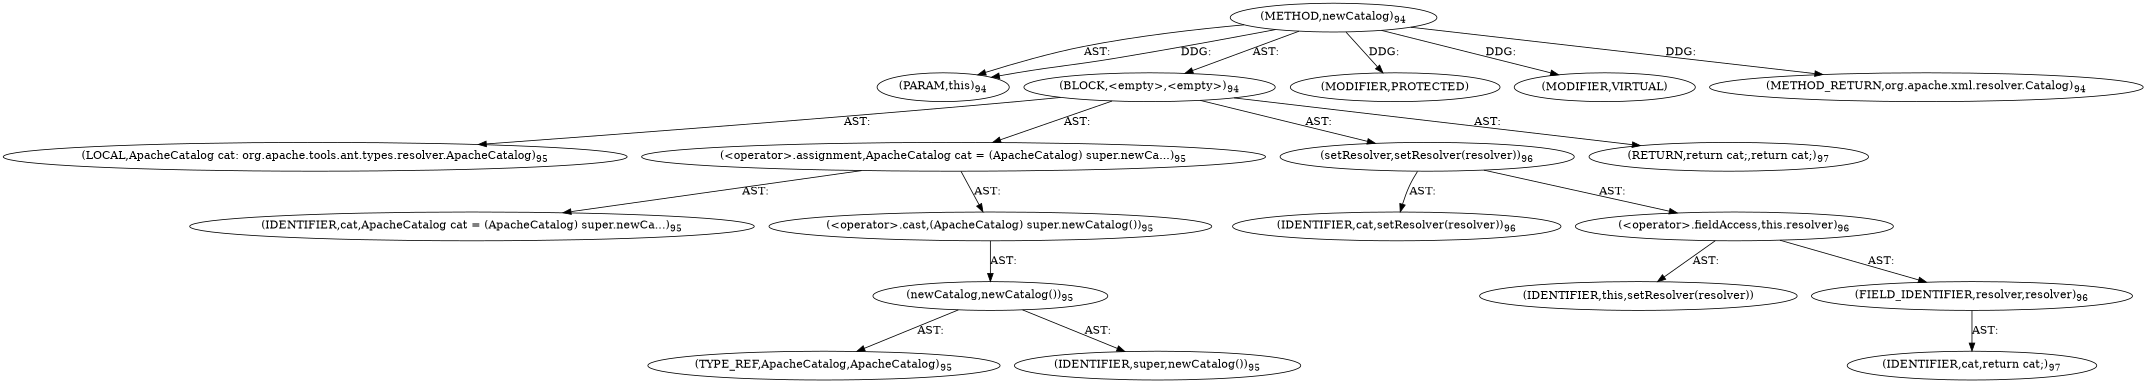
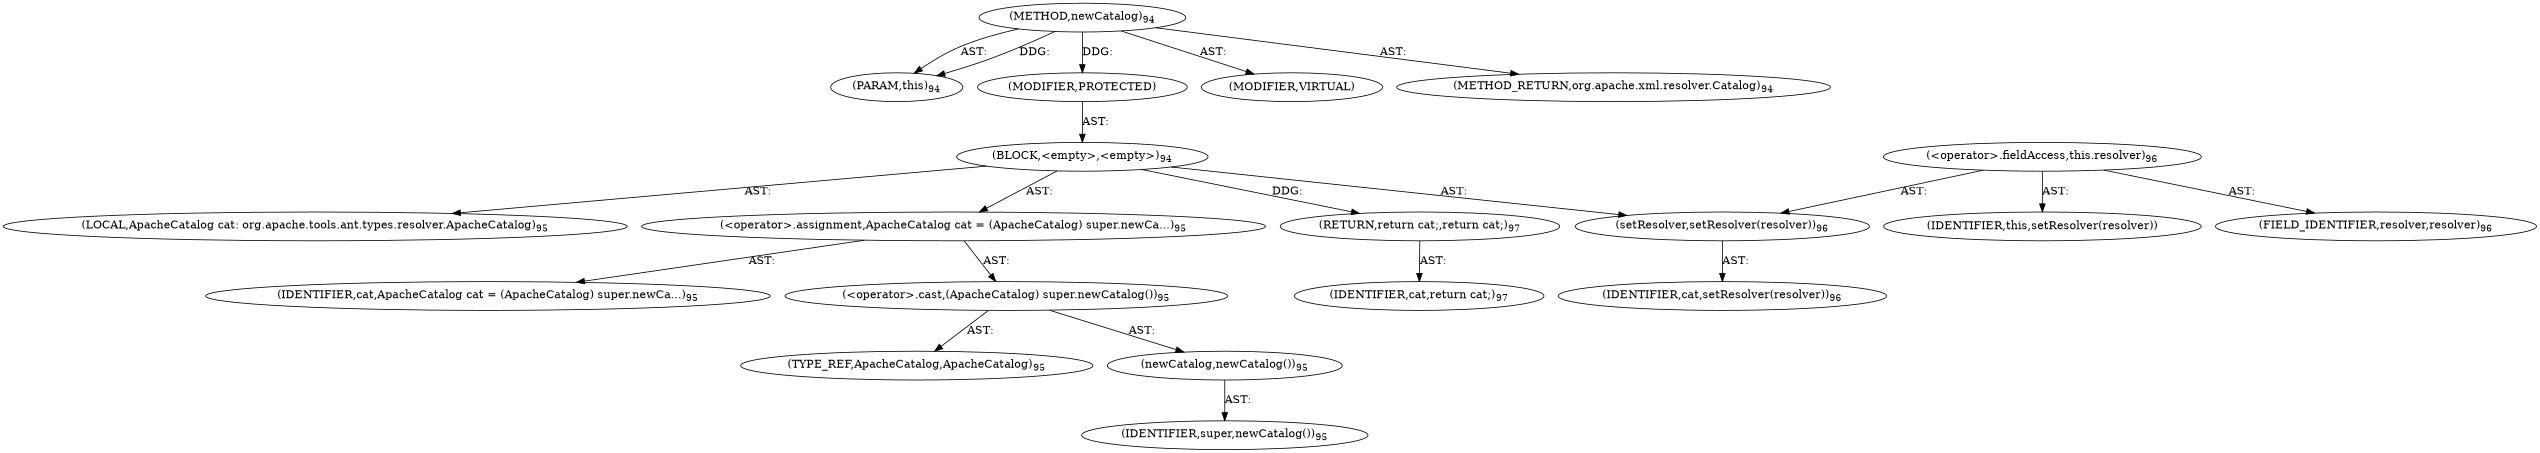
edge "(METHOD,newCatalog)" -> "(BLOCK,<empty>,<empty>)": now "(MODIFIER,PROTECTED)" -> "(BLOCK,<empty>,<empty>)"
edge "(METHOD,newCatalog)" -> "(MODIFIER,VIRTUAL)": label "DDG: " -> "AST: "
edge "(METHOD,newCatalog)" -> "(METHOD_RETURN,org.apache.xml.resolver.Catalog)": label "DDG: " -> "AST: "
edge "(BLOCK,<empty>,<empty>)" -> "(RETURN,return cat;,return cat;)": label "AST: " -> "DDG: "
edge "(setResolver,setResolver(resolver))" -> "(<operator>.fieldAccess,this.resolver)": reversed
edge "(FIELD_IDENTIFIER,resolver,resolver)" -> "(IDENTIFIER,cat,return cat;)": now "(RETURN,return cat;,return cat;)" -> "(IDENTIFIER,cat,return cat;)"
edge "(newCatalog,newCatalog())" -> "(TYPE_REF,ApacheCatalog,ApacheCatalog)": now "(<operator>.cast,(ApacheCatalog) super.newCatalog())" -> "(TYPE_REF,ApacheCatalog,ApacheCatalog)"
